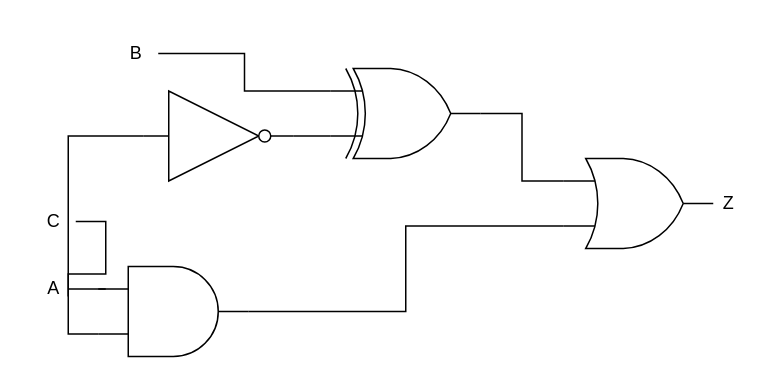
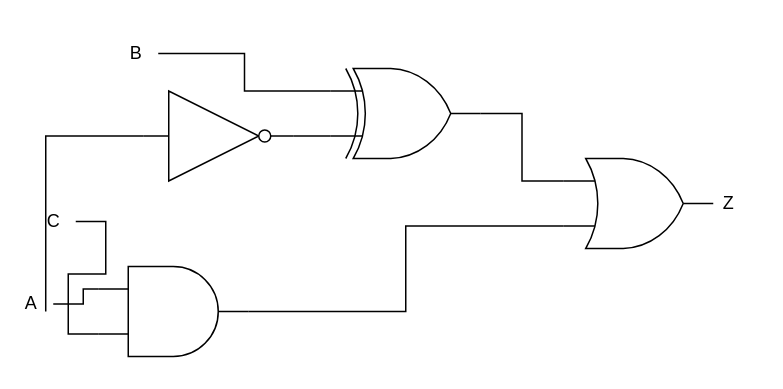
node "A": moved (53, 289) -> (31, 304)
